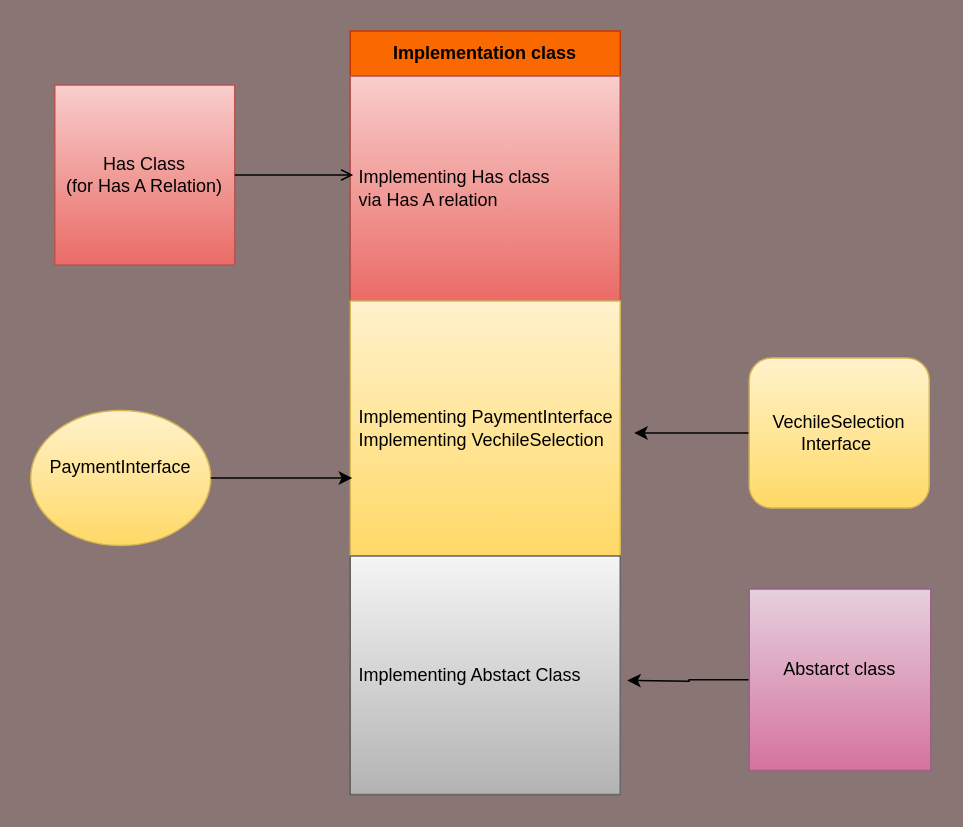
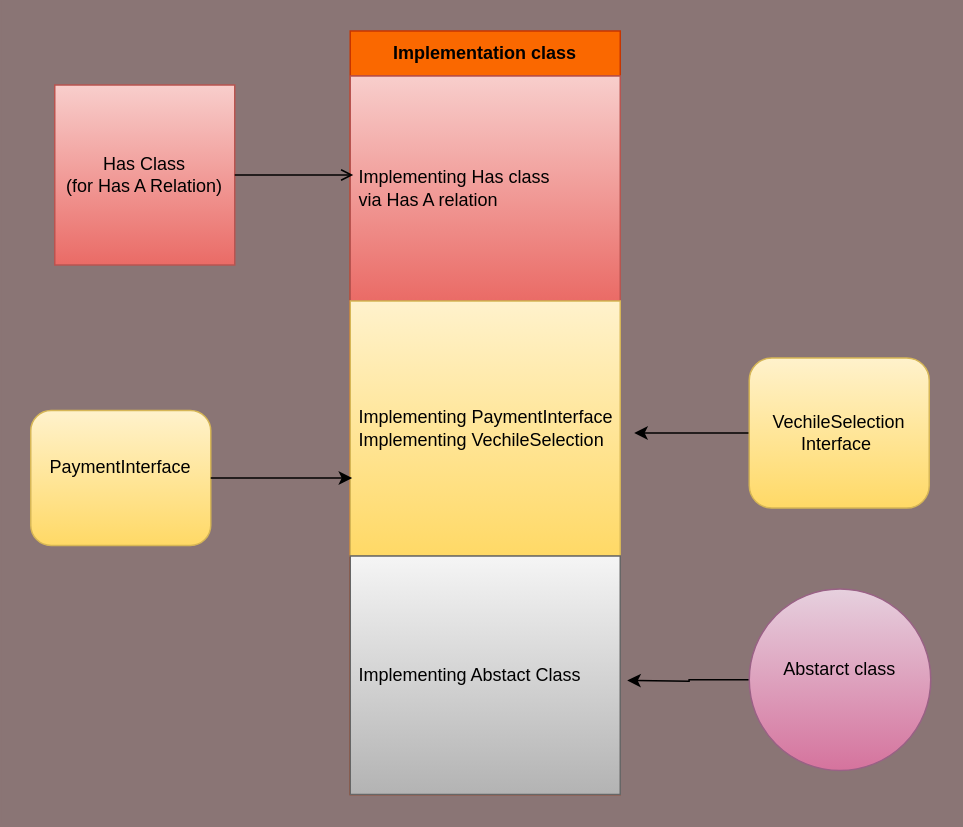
node "PaymentInterface": shape ellipse -> rounded rectangle
node "Abstarct class": shape rectangle -> ellipse
